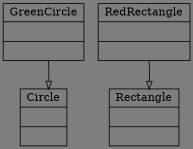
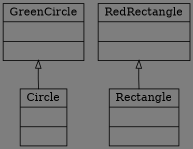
edge "GreenCircle" -> "Circle": reversed
edge "RedRectangle" -> "Rectangle": reversed
